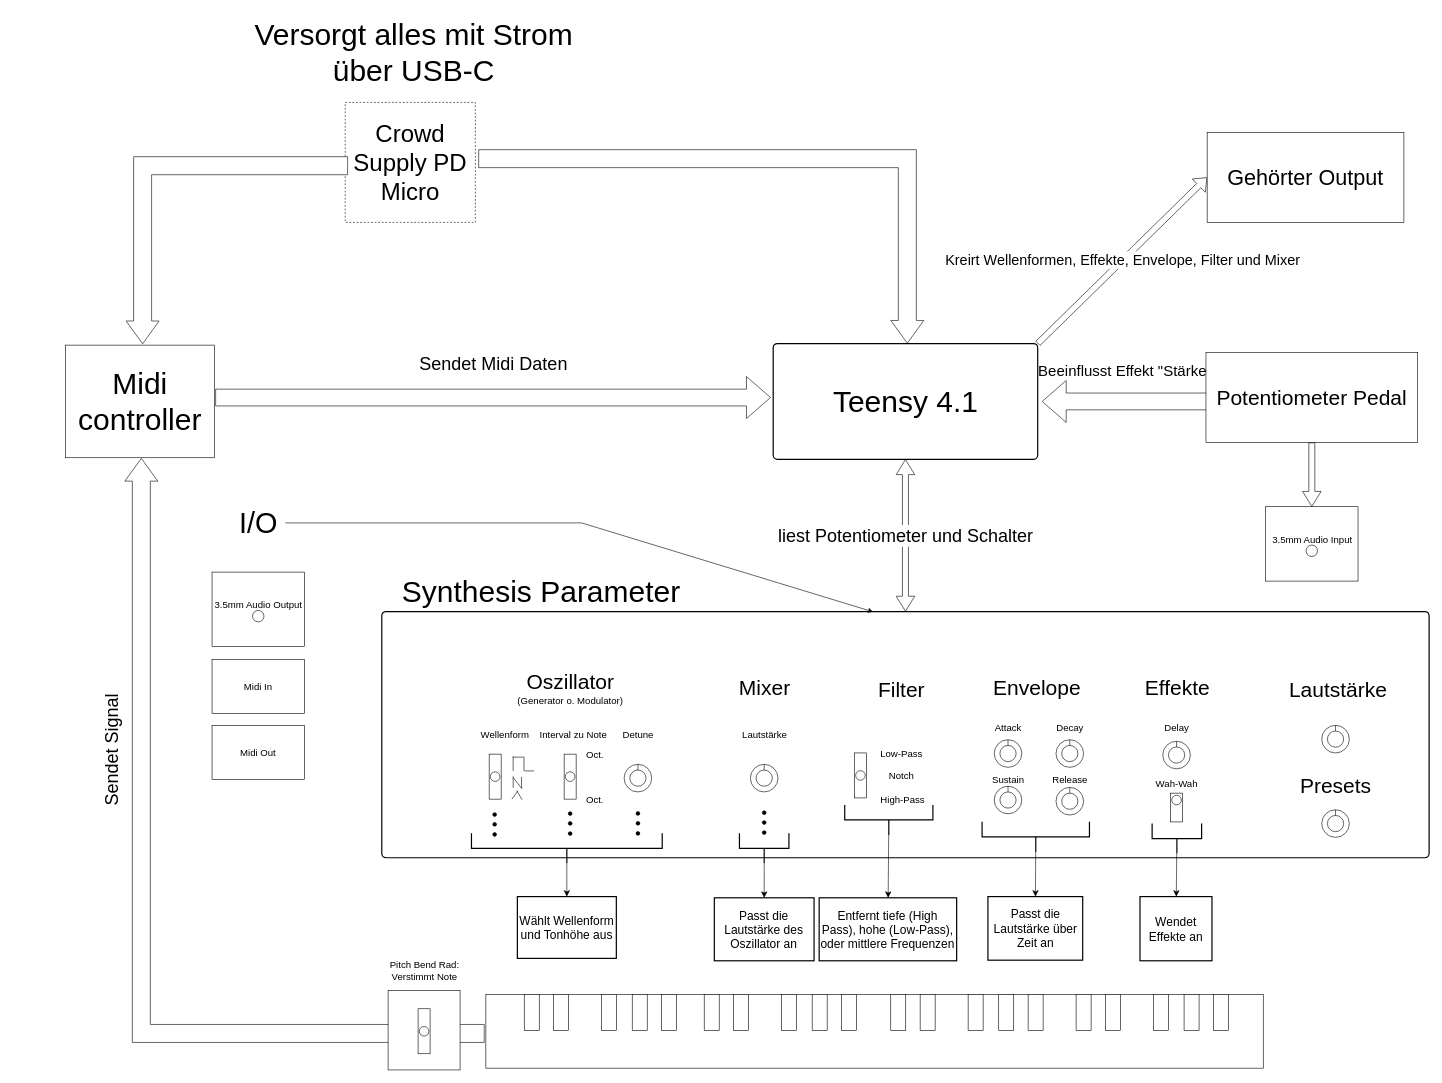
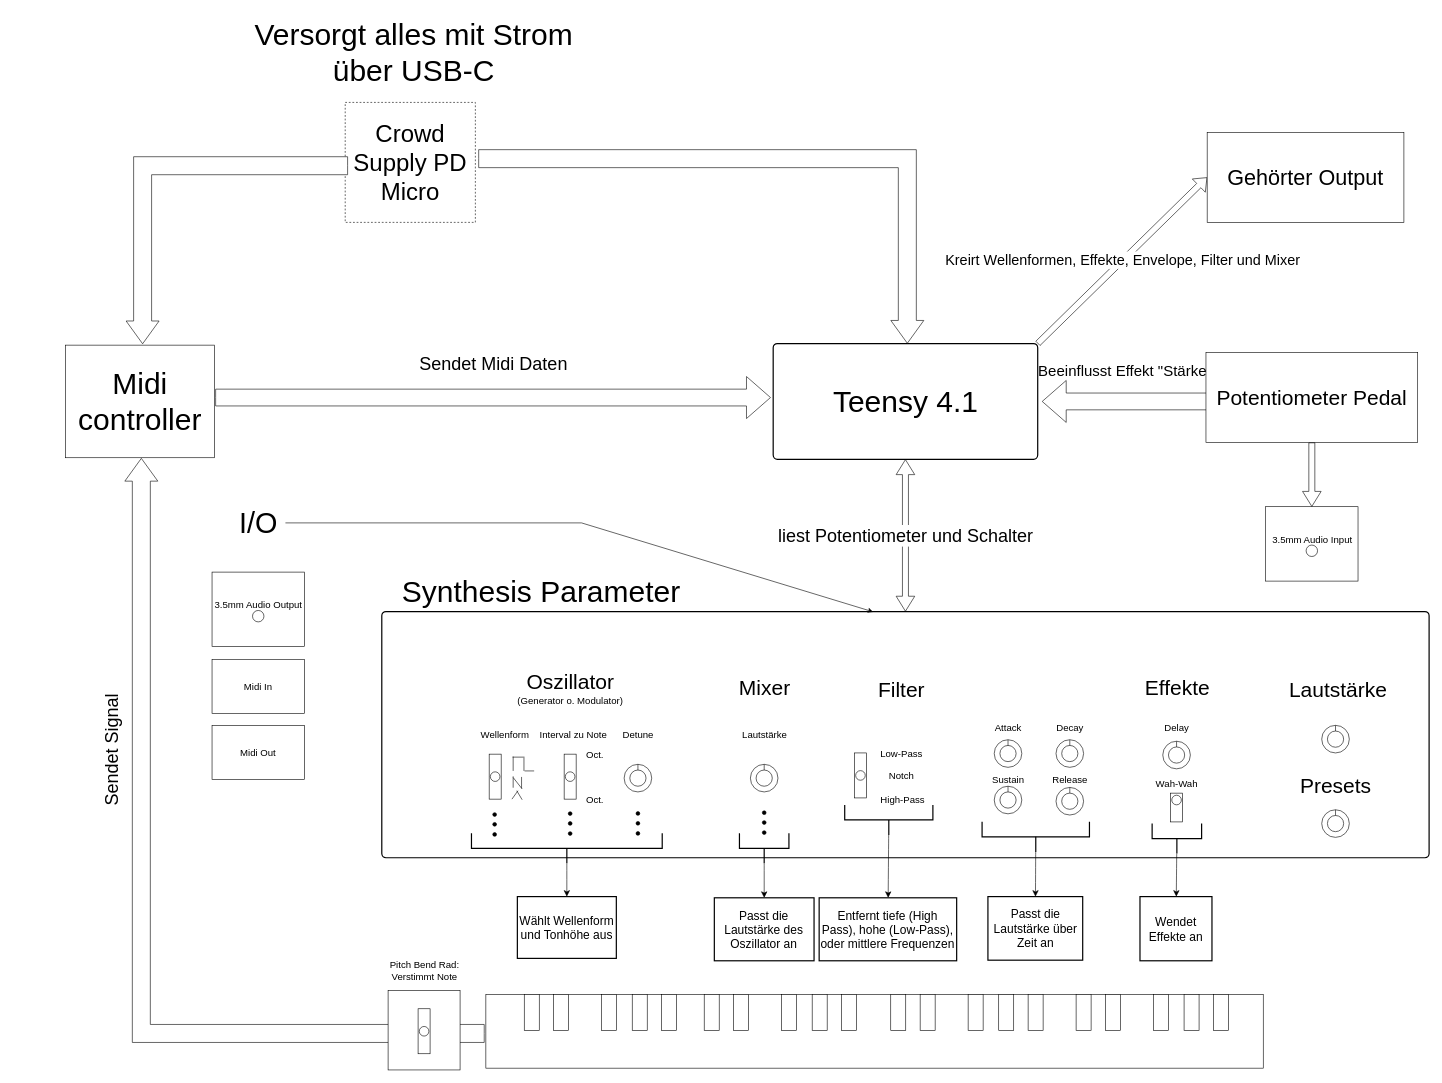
node "Envelope": removed
